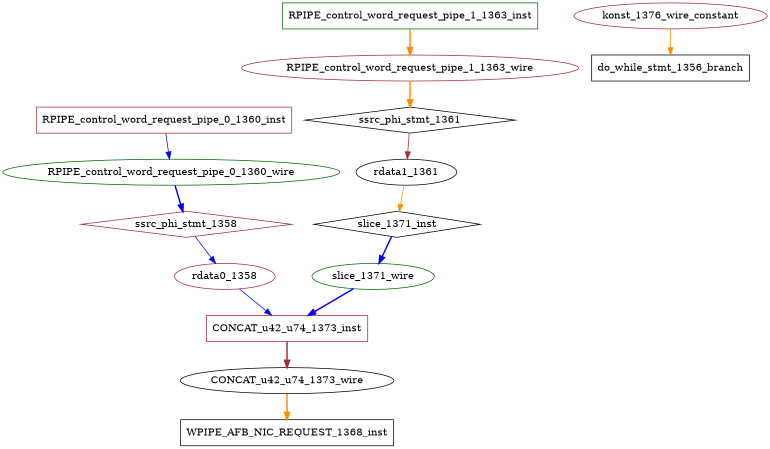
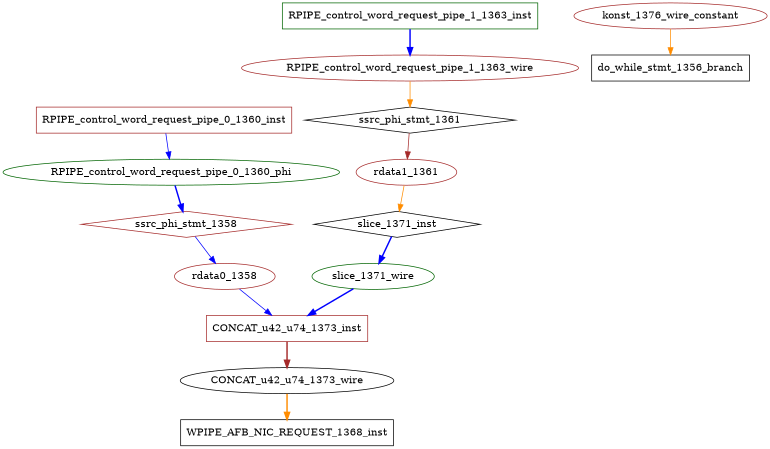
edge "RPIPE_control_word_request_pipe_1_1363_inst" -> "RPIPE_control_word_request_pipe_1_1363_wire": color darkorange -> blue
edge "RPIPE_control_word_request_pipe_1_1363_wire" -> "ssrc_phi_stmt_1361": style bold -> solid
node "RPIPE_control_word_request_pipe_0_1360_wire": label "RPIPE_control_word_request_pipe_0_1360_wire" -> "RPIPE_control_word_request_pipe_0_1360_phi"
node "rdata1_1361": color black -> brown
